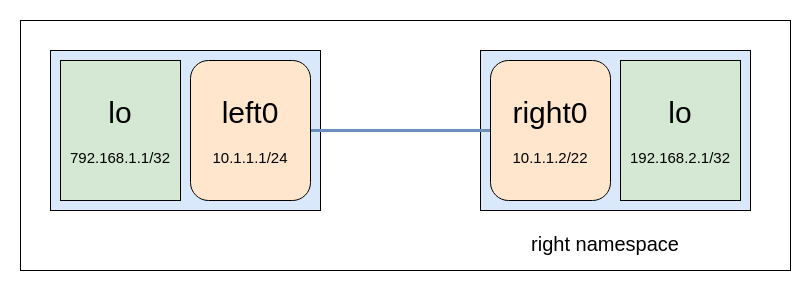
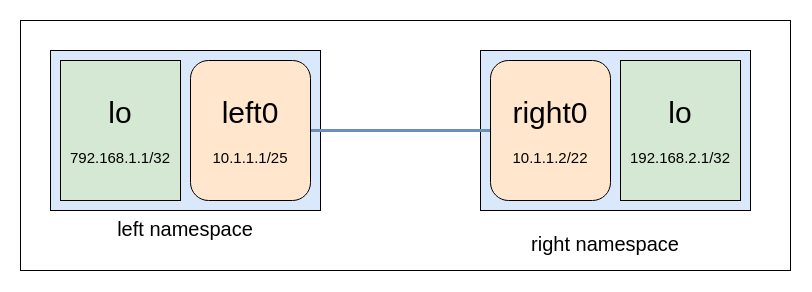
node "left0 10.1.1.1/24": label "left0 10.1.1.1/24" -> "left0 10.1.1.1/25"
node "left namespace": added
